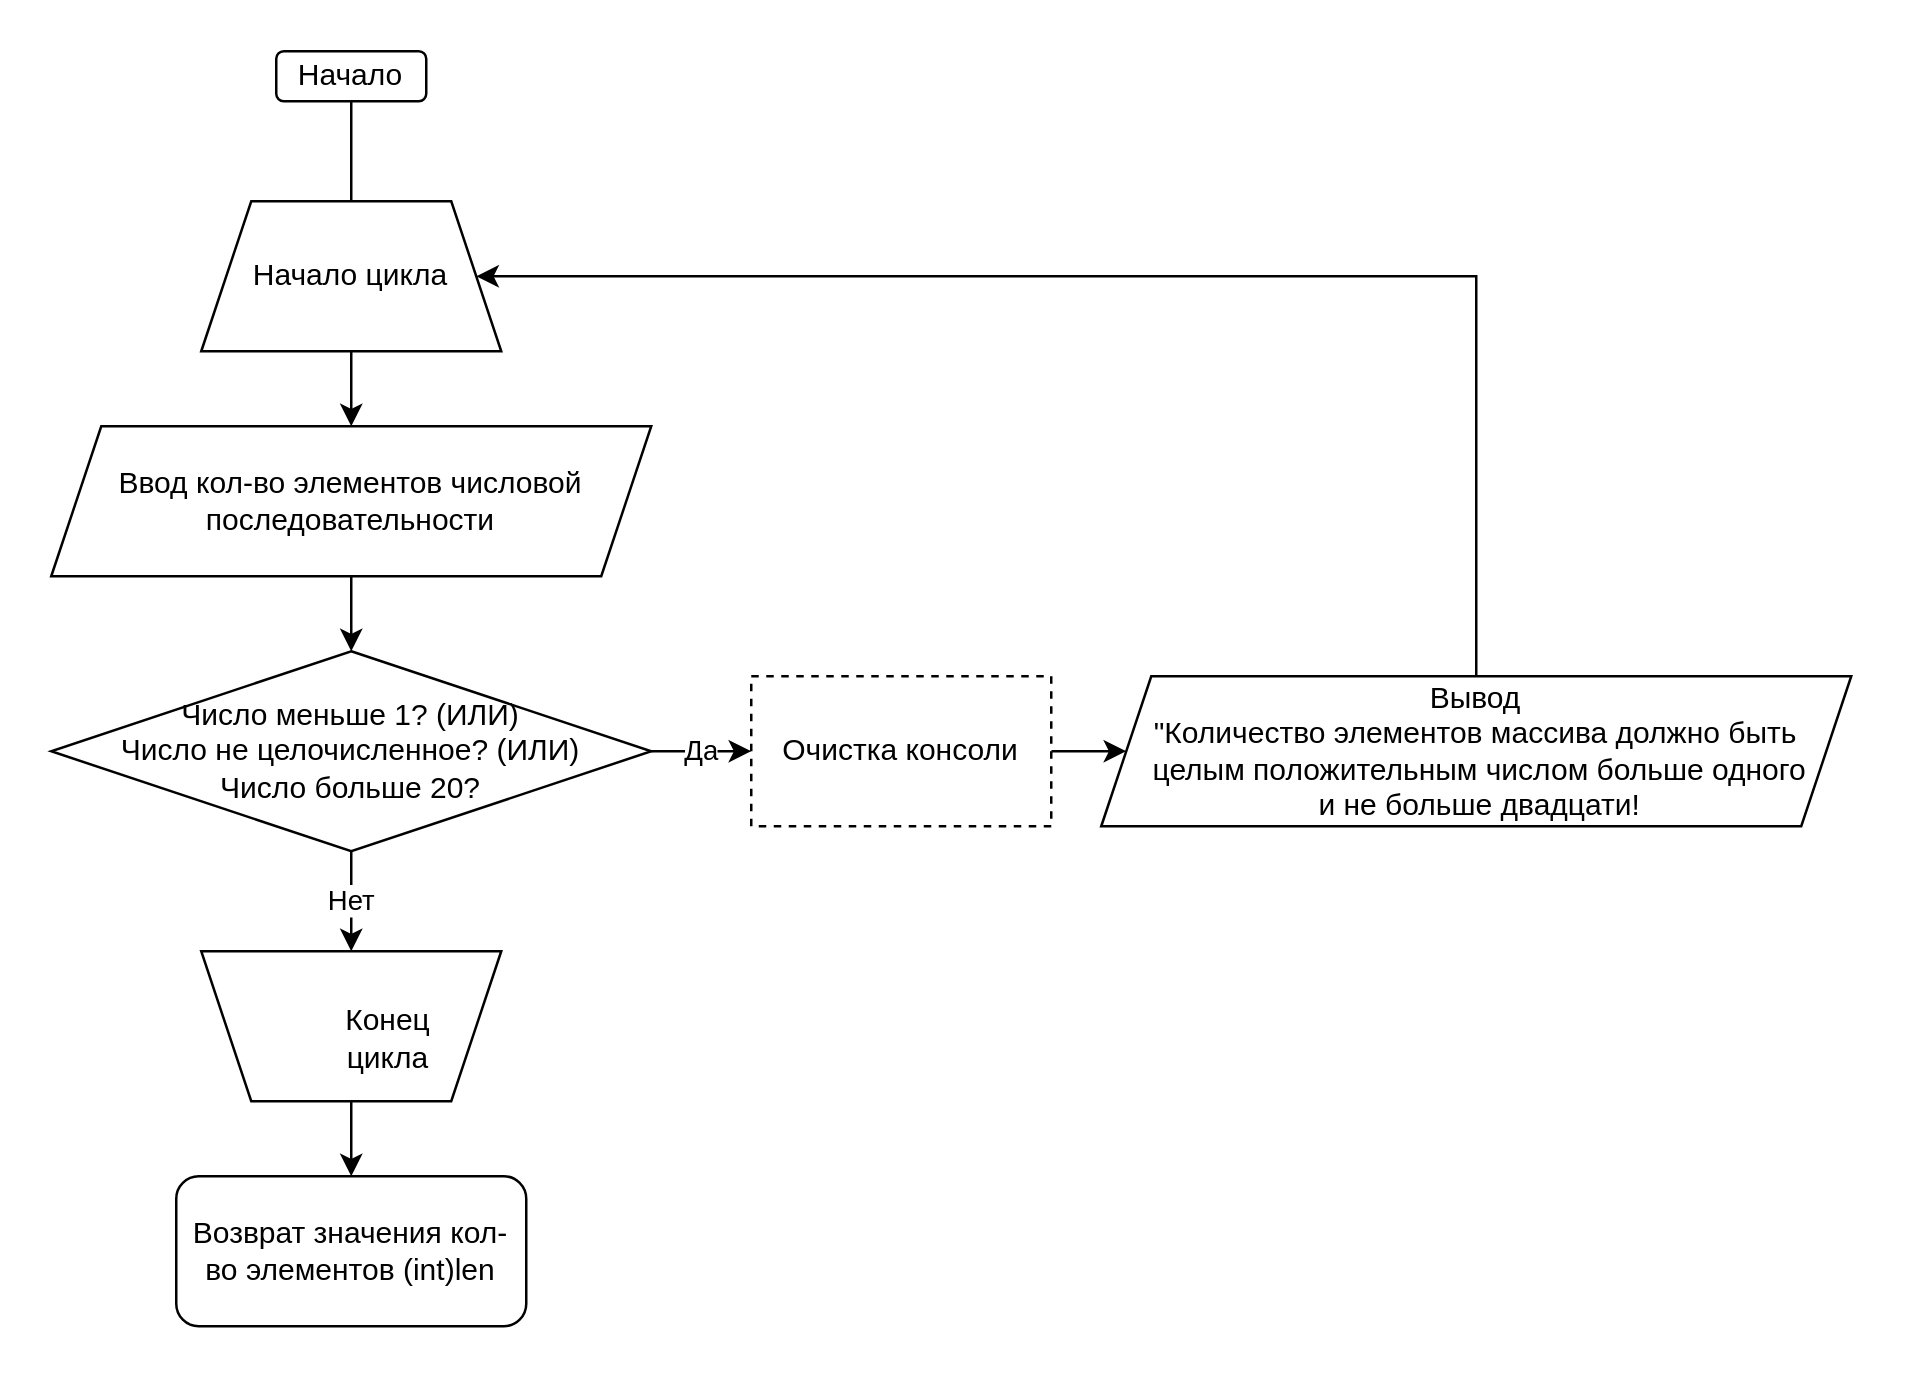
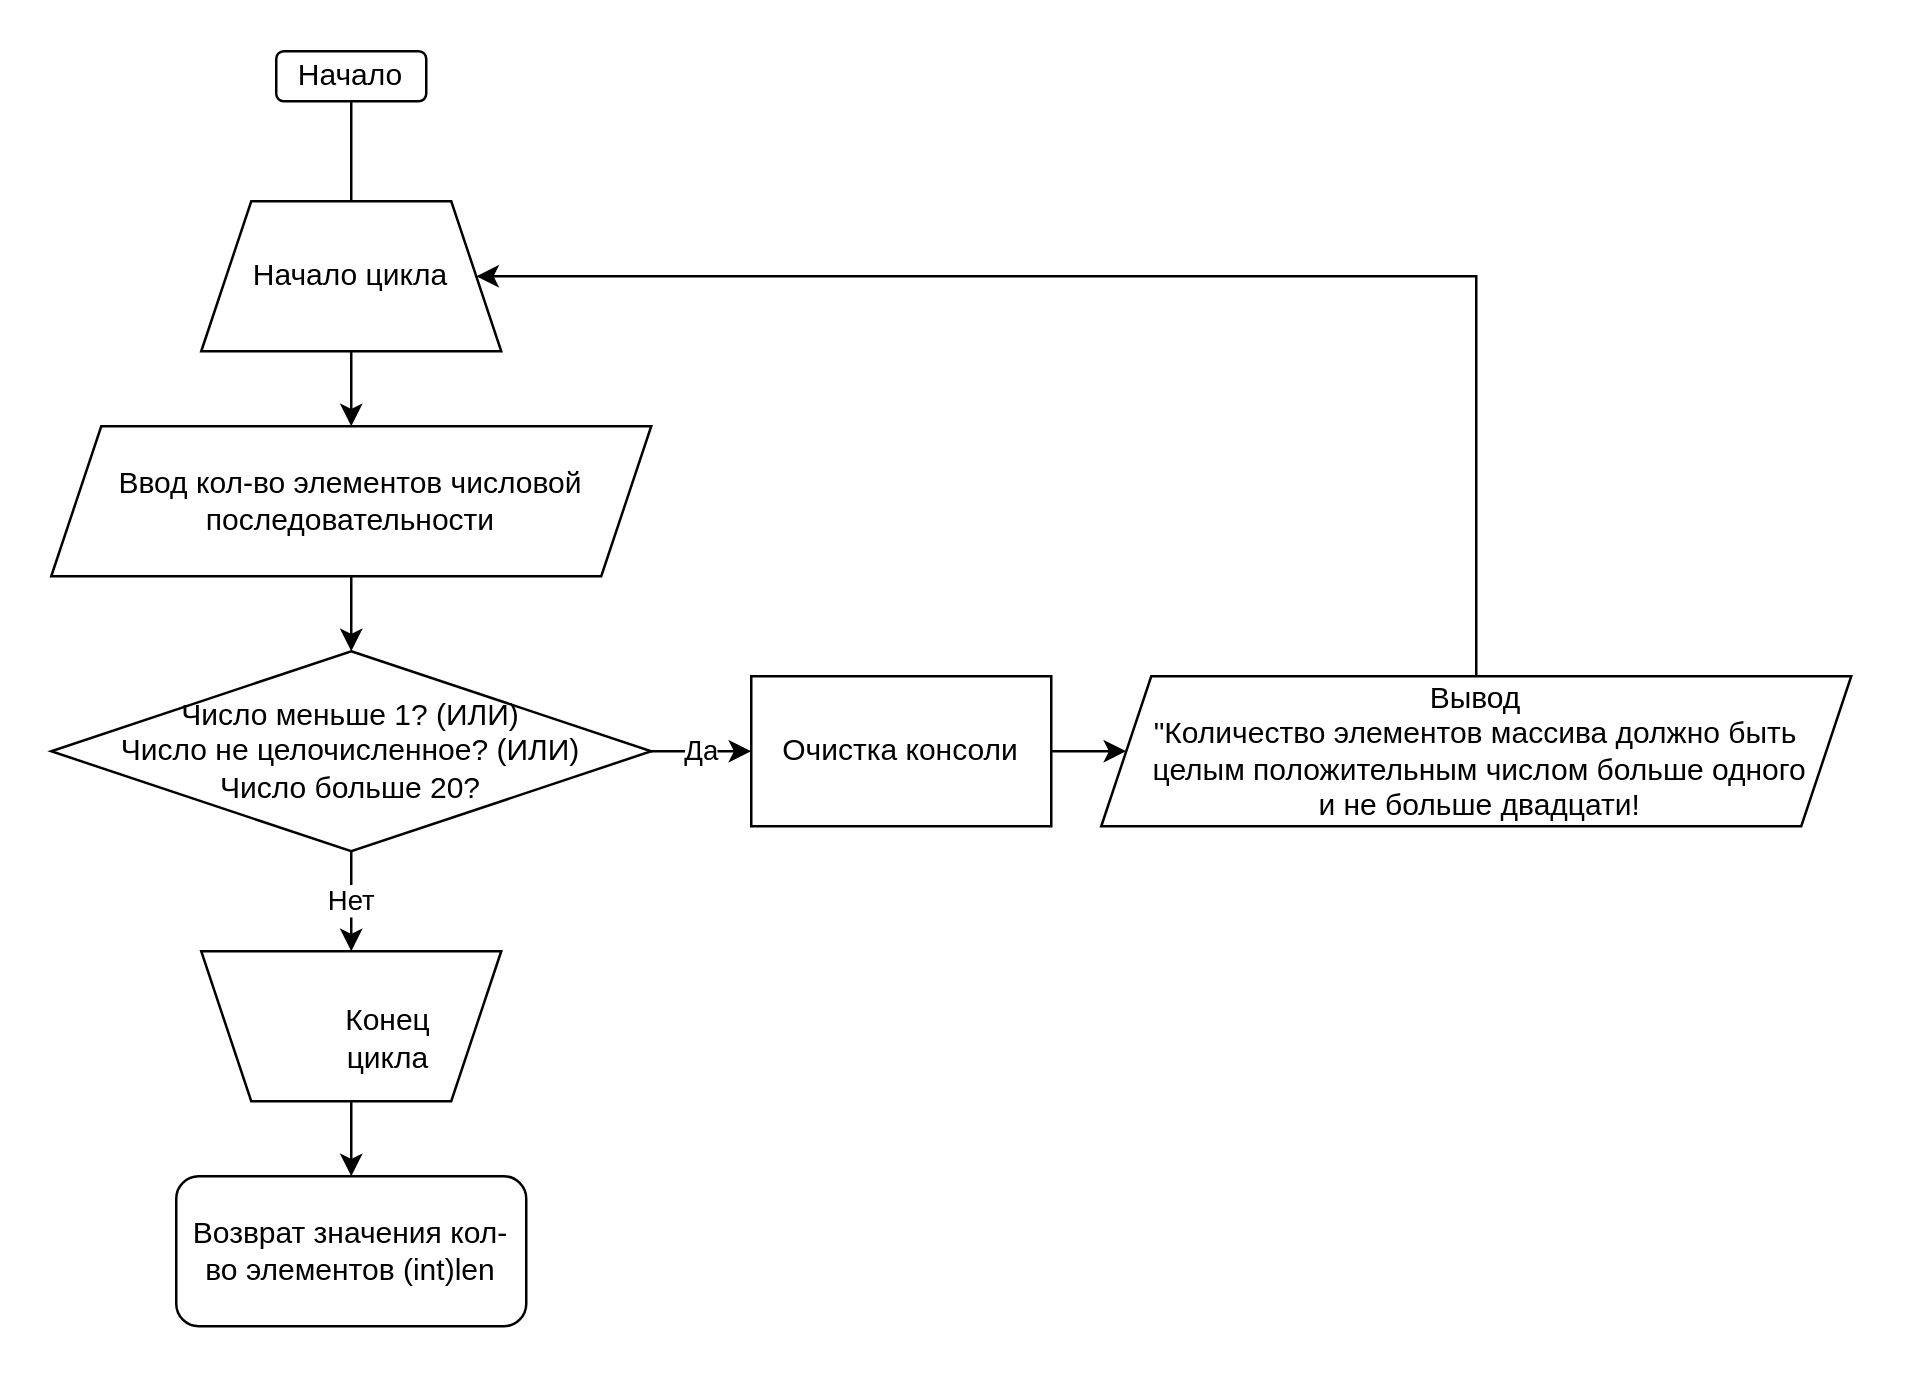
node "Очистка консоли": style dashed -> solid
